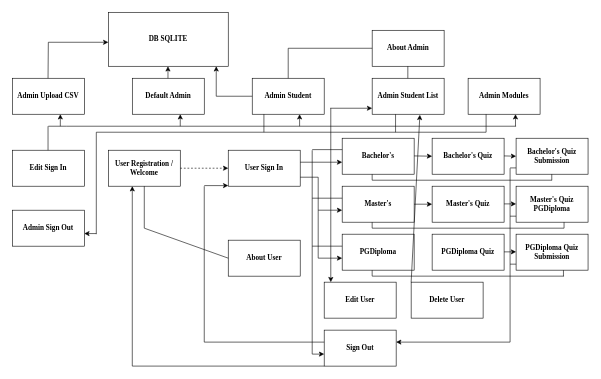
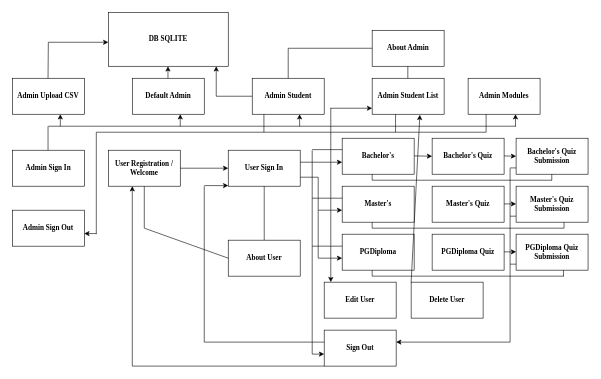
node "Edit Sign In": label "Edit Sign In" -> "Admin Sign In"
edge "User Registration / Welcome" -> "User Sign In": style dashed -> solid
edge "Master's" -> "Master's Quiz": removed
node "Master's Quiz PGDiploma": label "Master's Quiz PGDiploma" -> "Master's Quiz Submission"
edge "User Sign In" -- "About User": added
